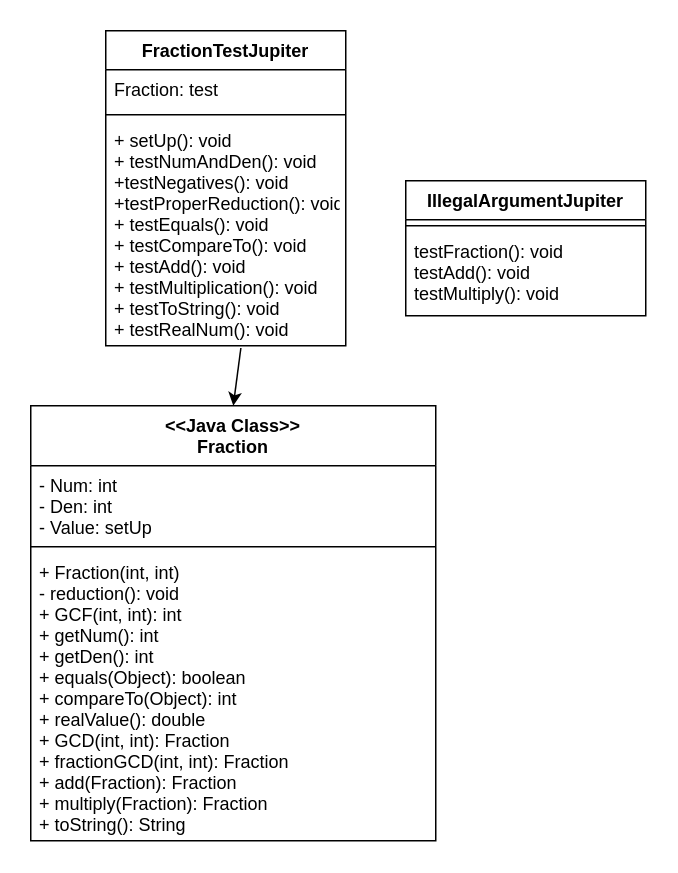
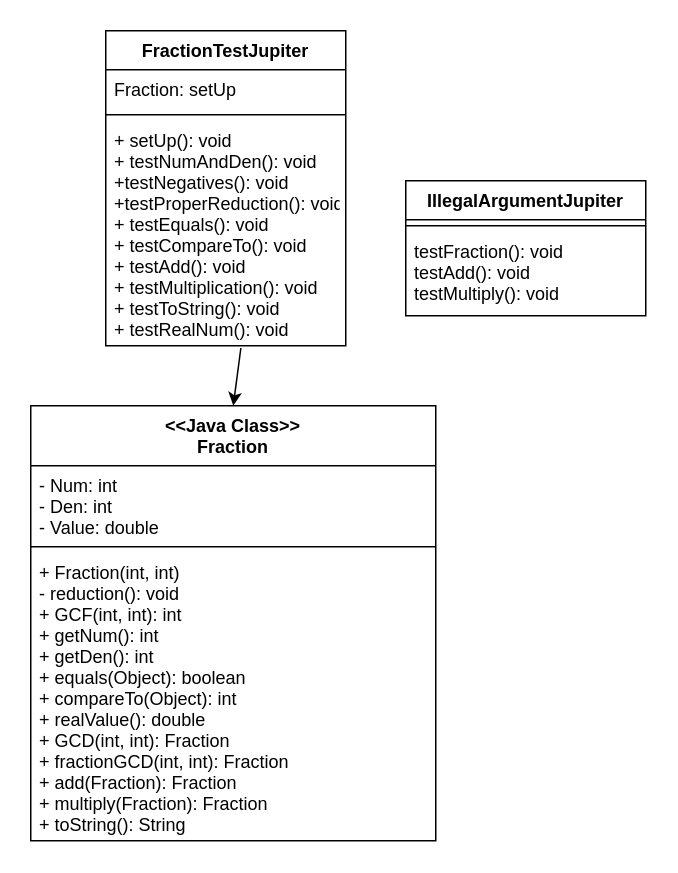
node "Fraction: test": label "Fraction: test" -> "Fraction: setUp"
node "- Num: int - Den: int - Value: setUp": label "- Num: int - Den: int - Value: setUp" -> "- Num: int - Den: int - Value: double"
